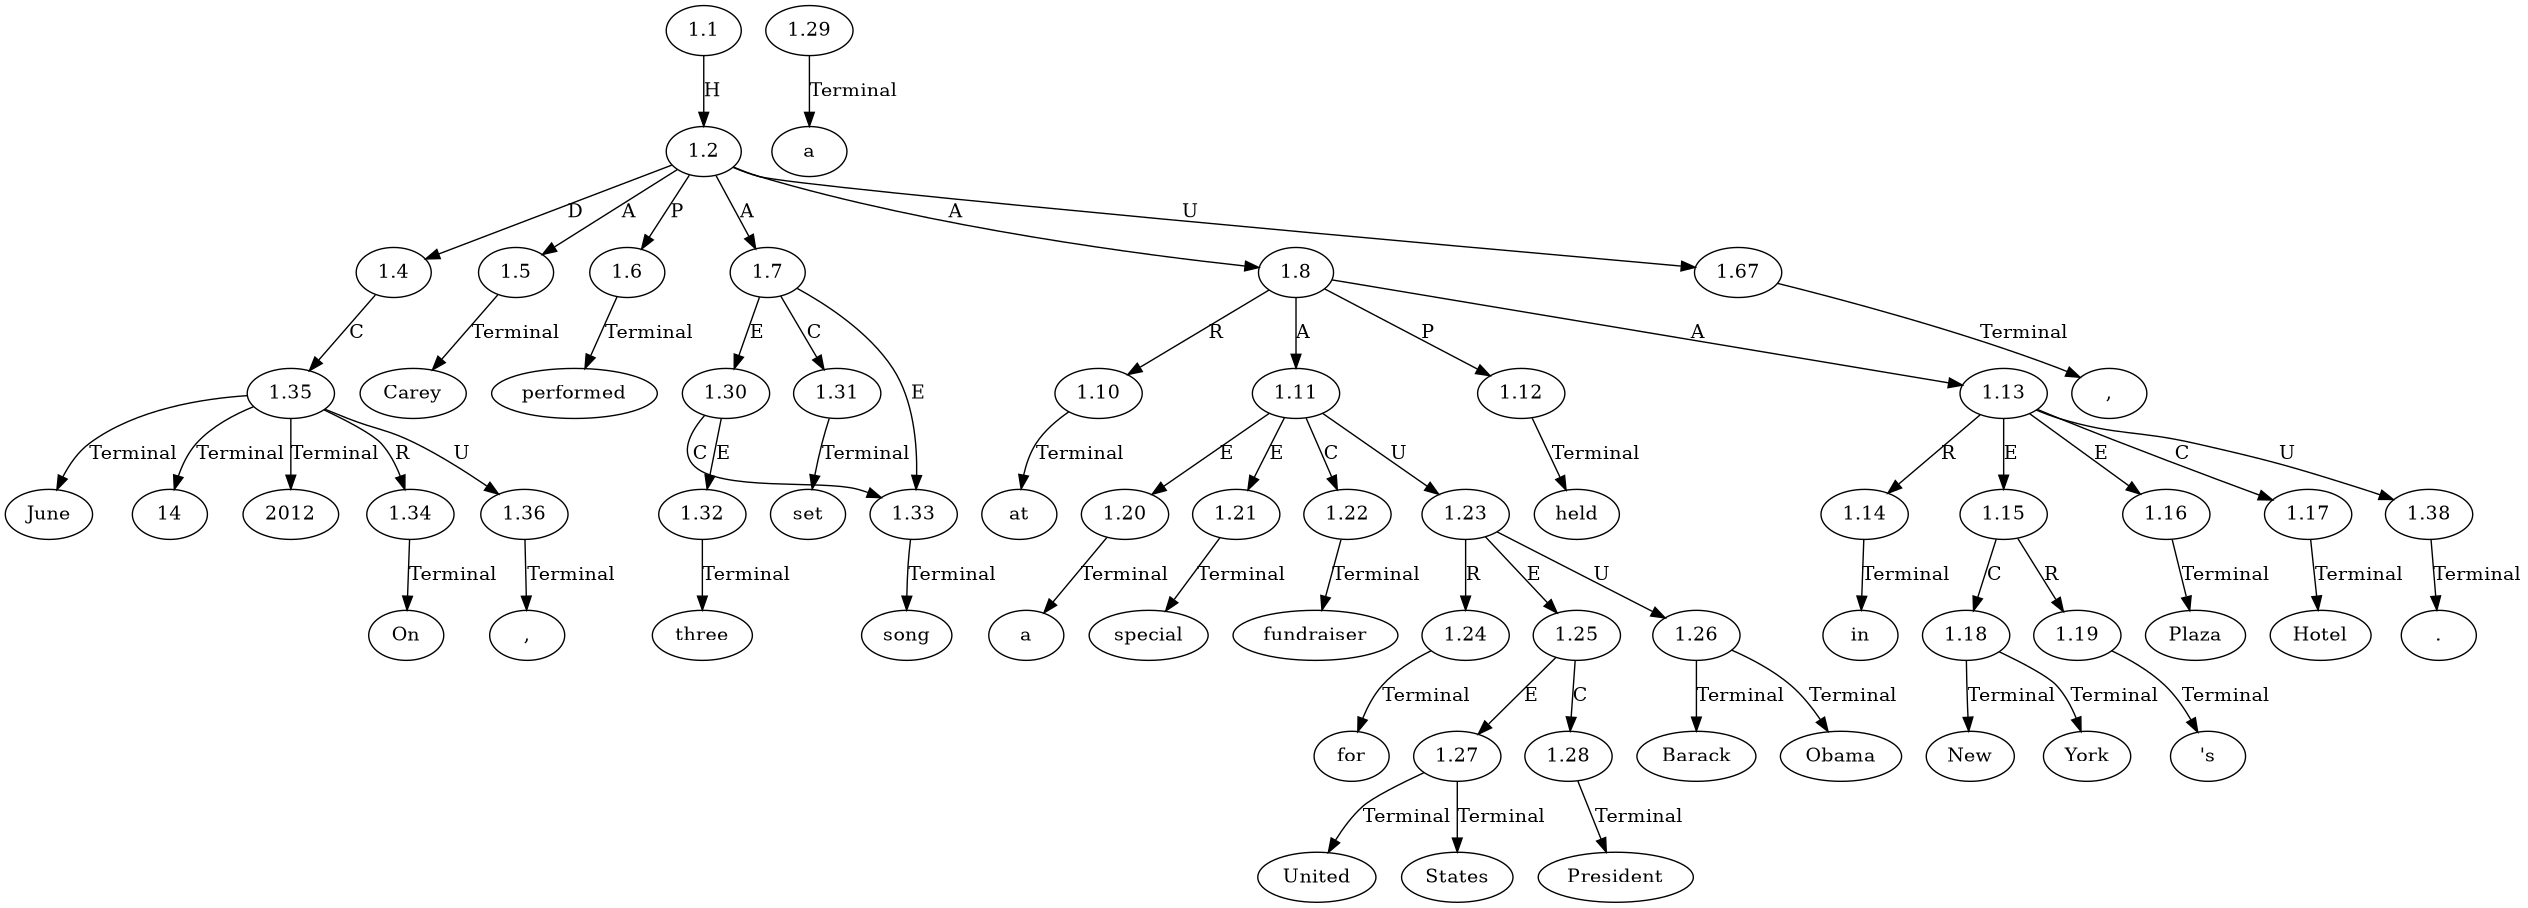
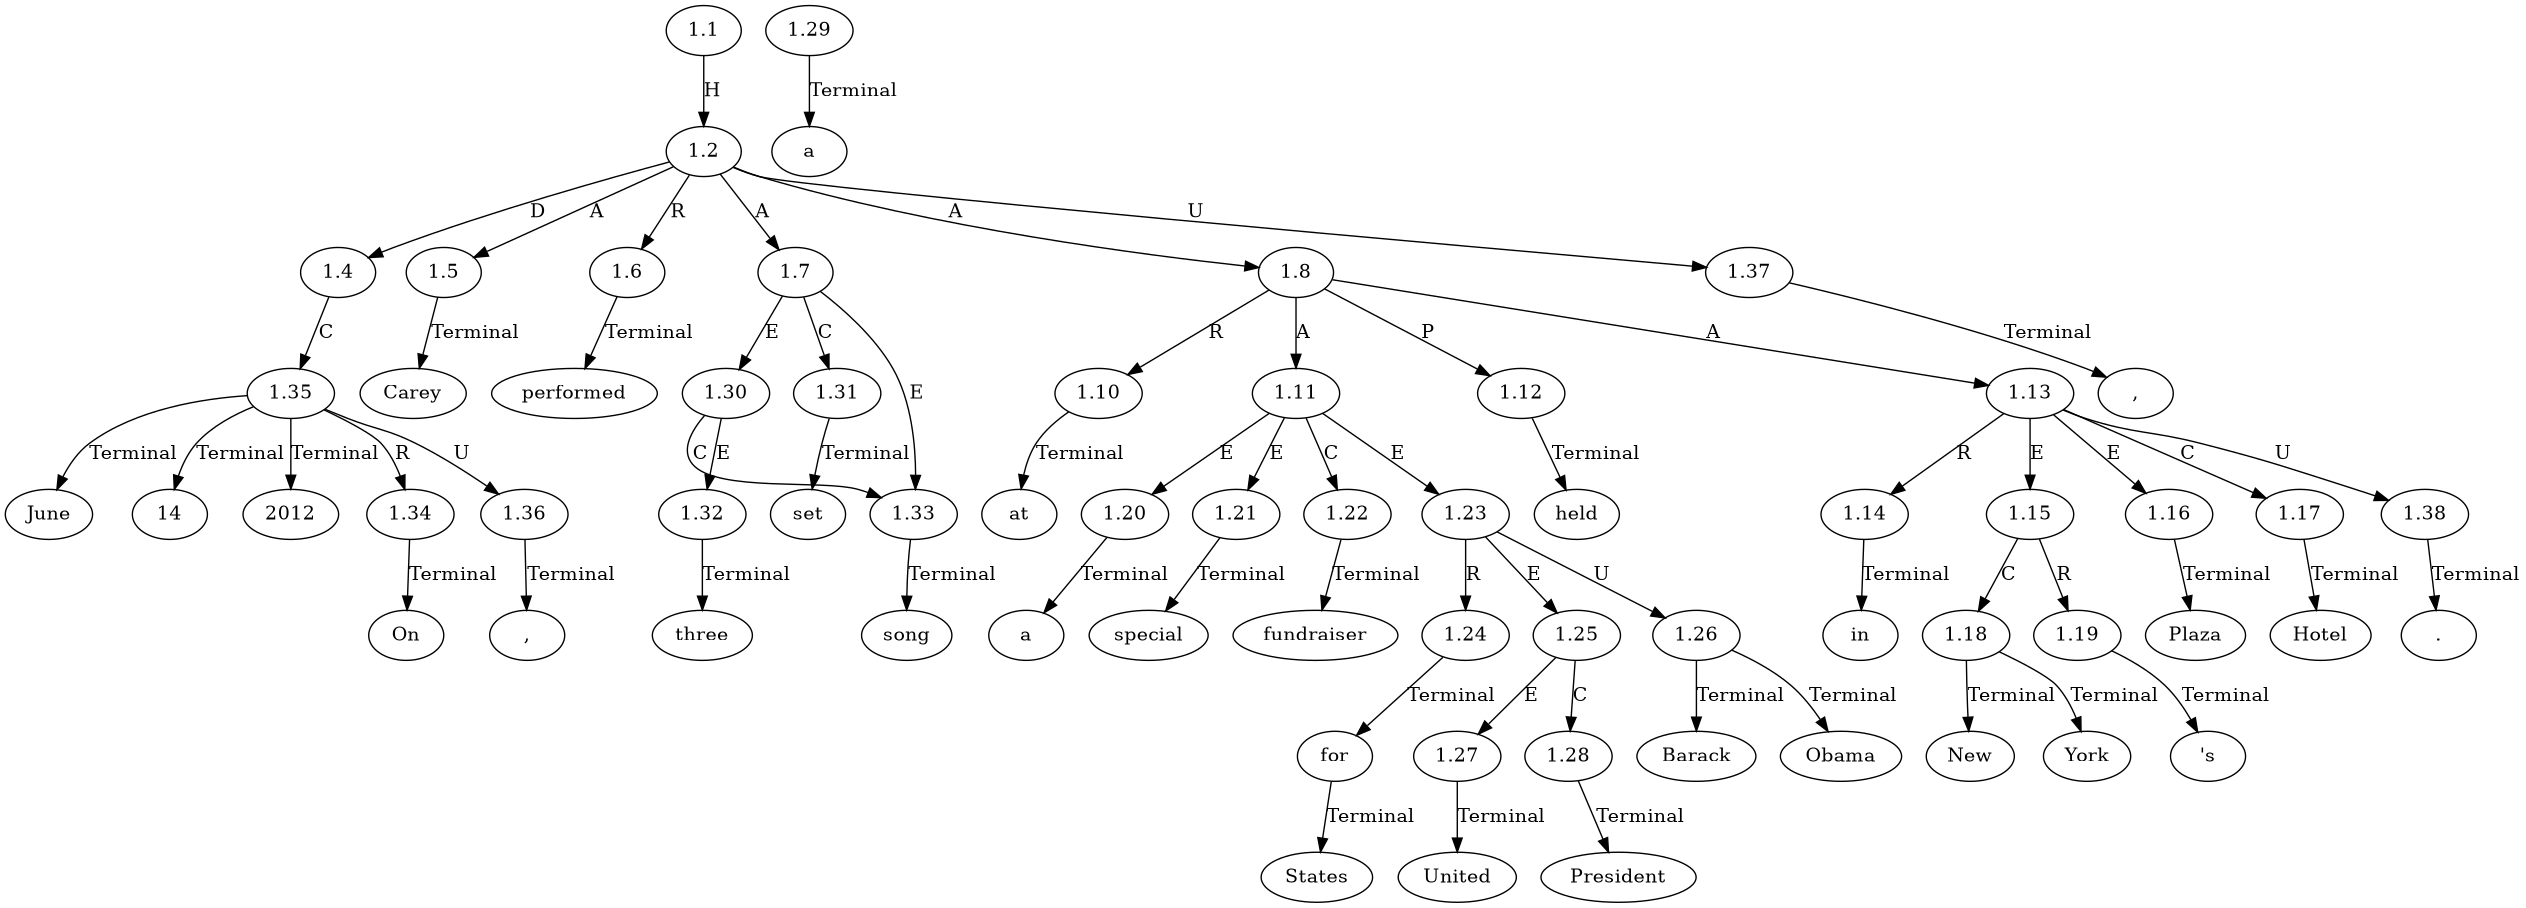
edge "1.2" -> "1.6": label "P" -> "R"
node "1.67": label "1.67" -> "1.37"
edge "1.11" -> "1.23": label "U" -> "E"
edge "1.27" -> "States": now "for" -> "States"
